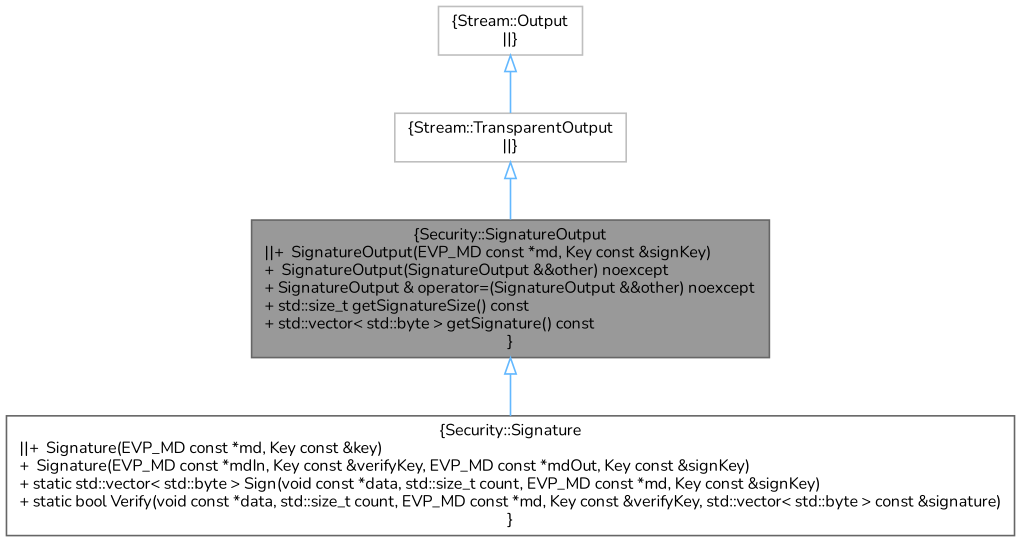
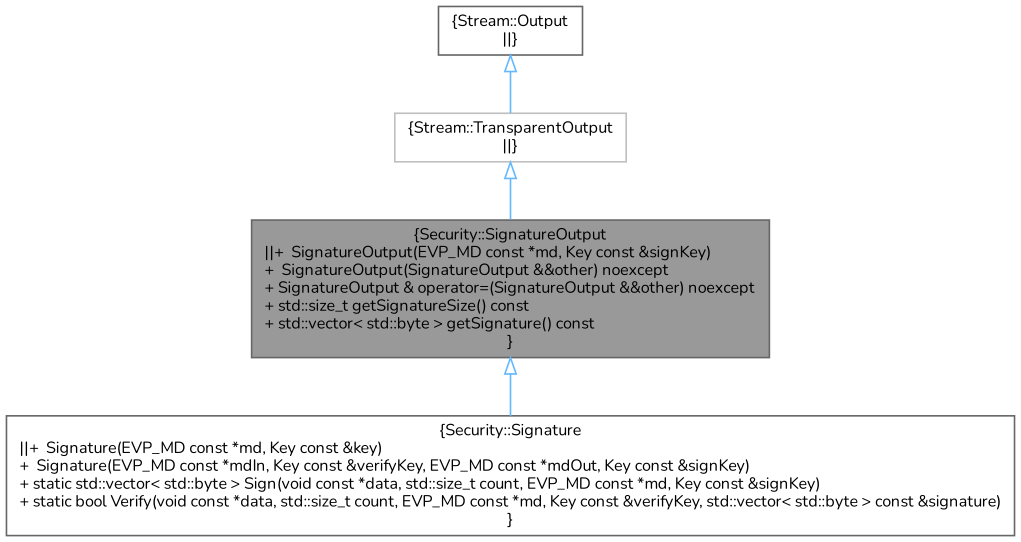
node "{Stream::Output ||}": color grey75 -> gray40
